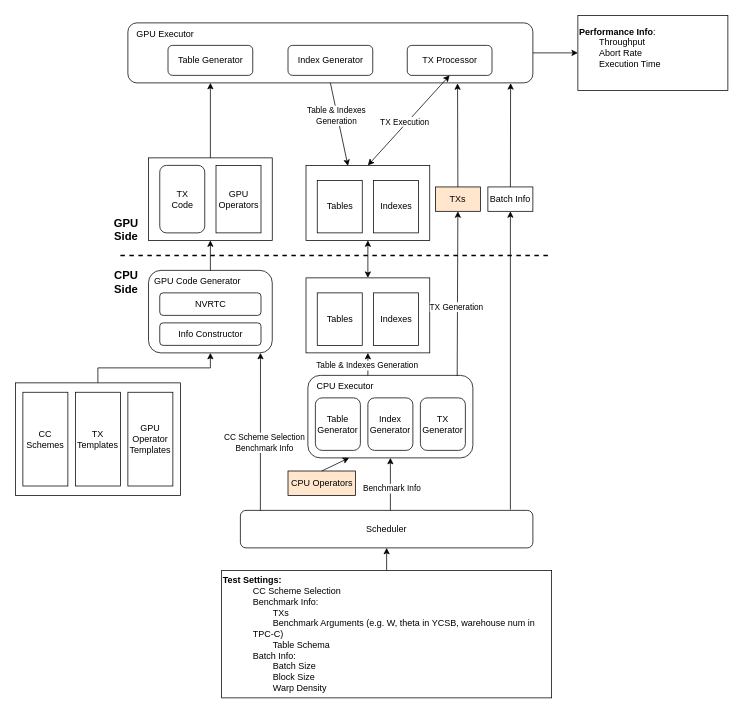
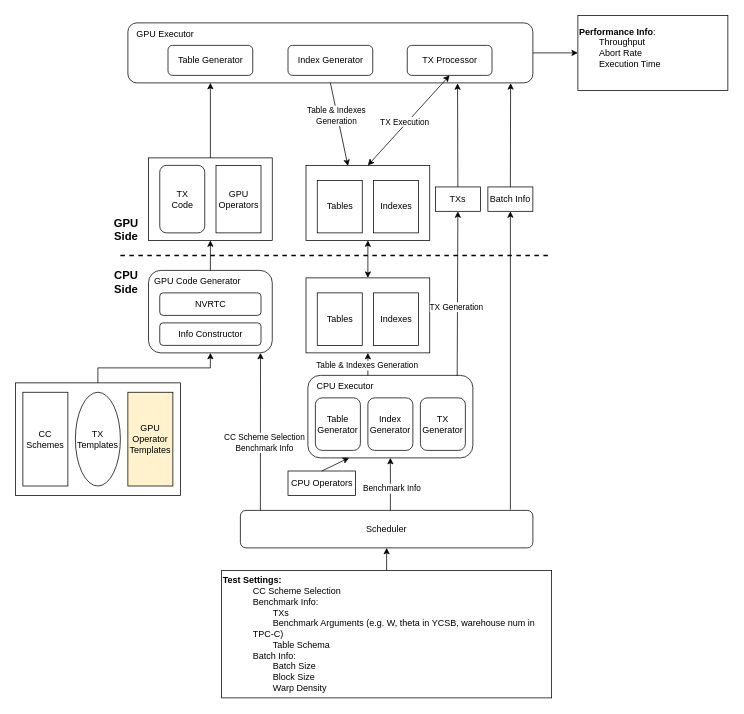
node "TXs": fillcolor #ffe6cc -> #ffffff
node "TX Templates": shape rectangle -> ellipse
node "GPU Operator Templates": fillcolor #ffffff -> #fff2cc
node "CPU Operators": fillcolor #ffe6cc -> #ffffff
